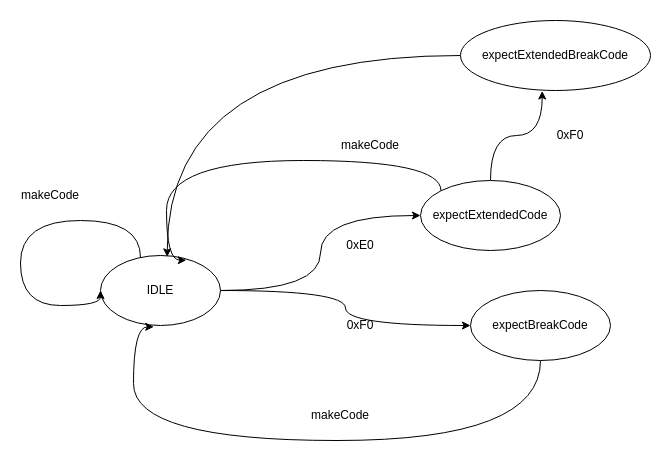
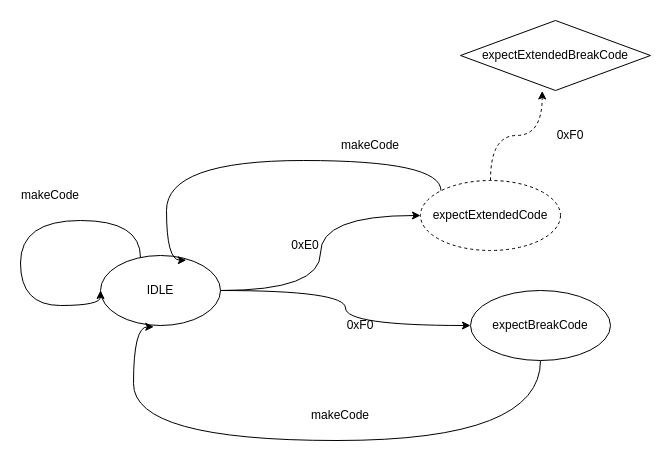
node "expectExtendedBreakCode": shape ellipse -> diamond
edge "expectExtendedBreakCode" -> "IDLE": removed
edge "expectExtendedCode" -> "expectExtendedBreakCode": style solid -> dashed
node "expectExtendedCode": style solid -> dashed
node "0xE0": moved (361, 246) -> (306, 246)
